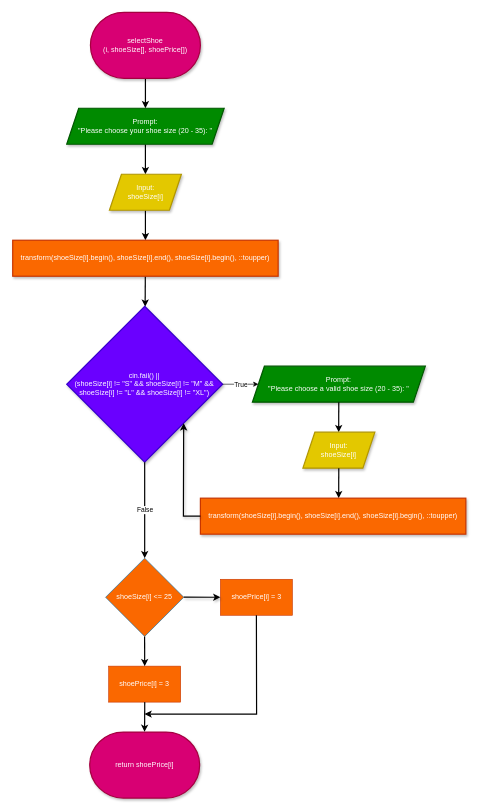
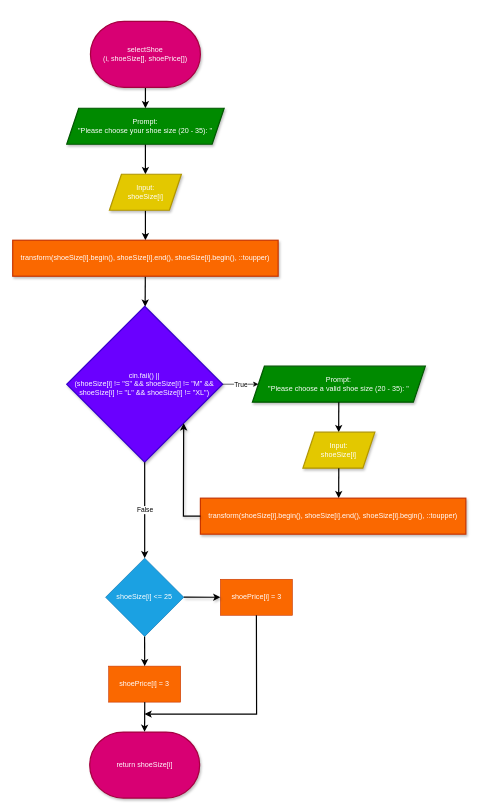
node "selectShoe (i, shoeSize[], shoePrice[])": moved (145, 45) -> (145, 54)
node "shoeSize[i] <= 25": fillcolor #fa6800 -> #1ba1e2
node "return shoePrice[i]": label "return shoePrice[i]" -> "return shoeSize[i]"
